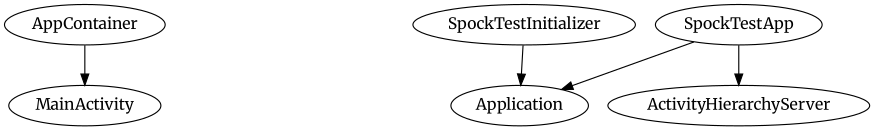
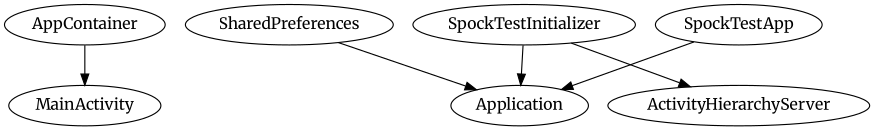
node "SharedPreferences": added
edge "SpockTestApp" -> "ActivityHierarchyServer": now "SpockTestInitializer" -> "ActivityHierarchyServer"
